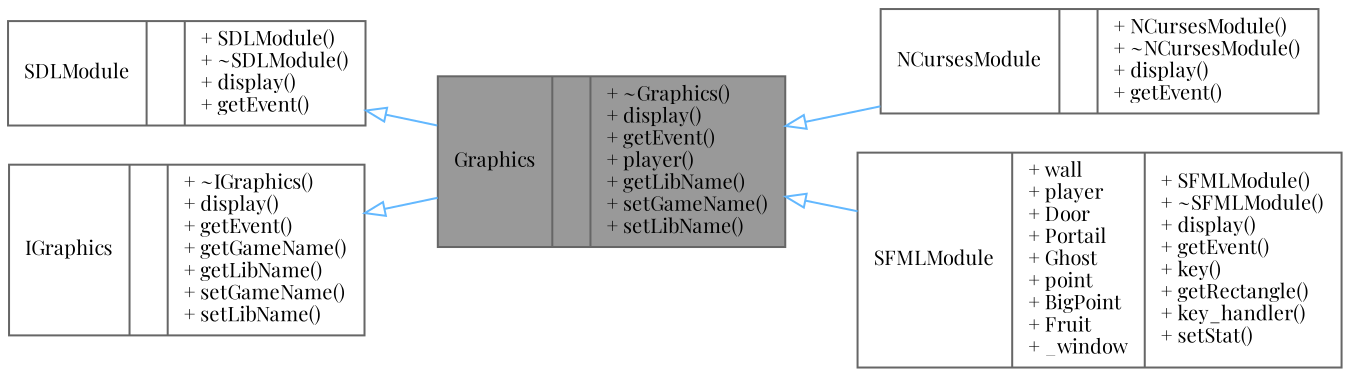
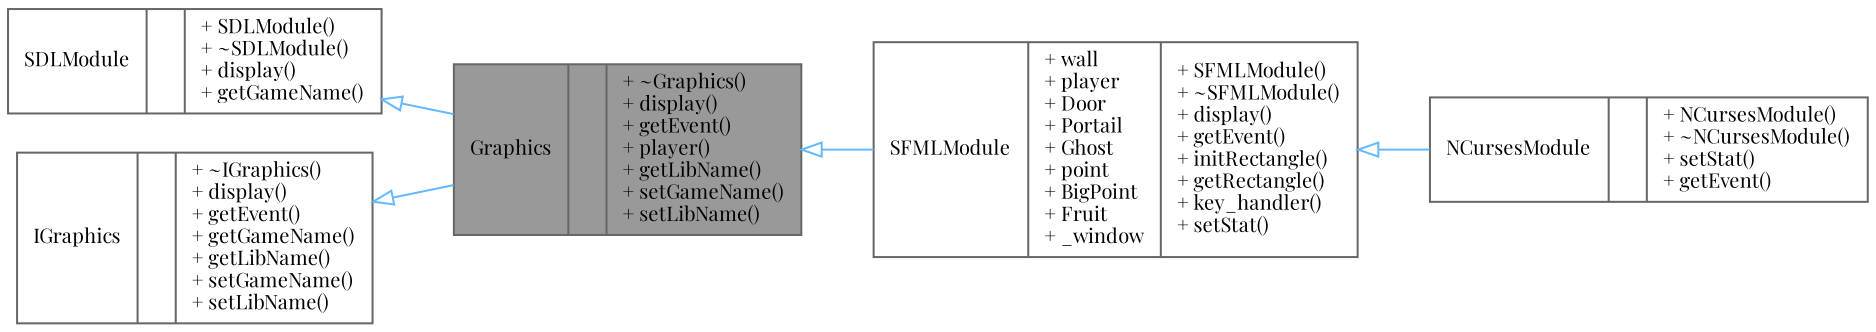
node "NCursesModule": text "+ display()" -> "+ setStat()"
node "SDLModule": text "+ getEvent()" -> "+ getGameName()"
edge "NCursesModule" -> "Graphics": now "NCursesModule" -> "SFMLModule"
node "SFMLModule": text "+ key()" -> "+ initRectangle()"
